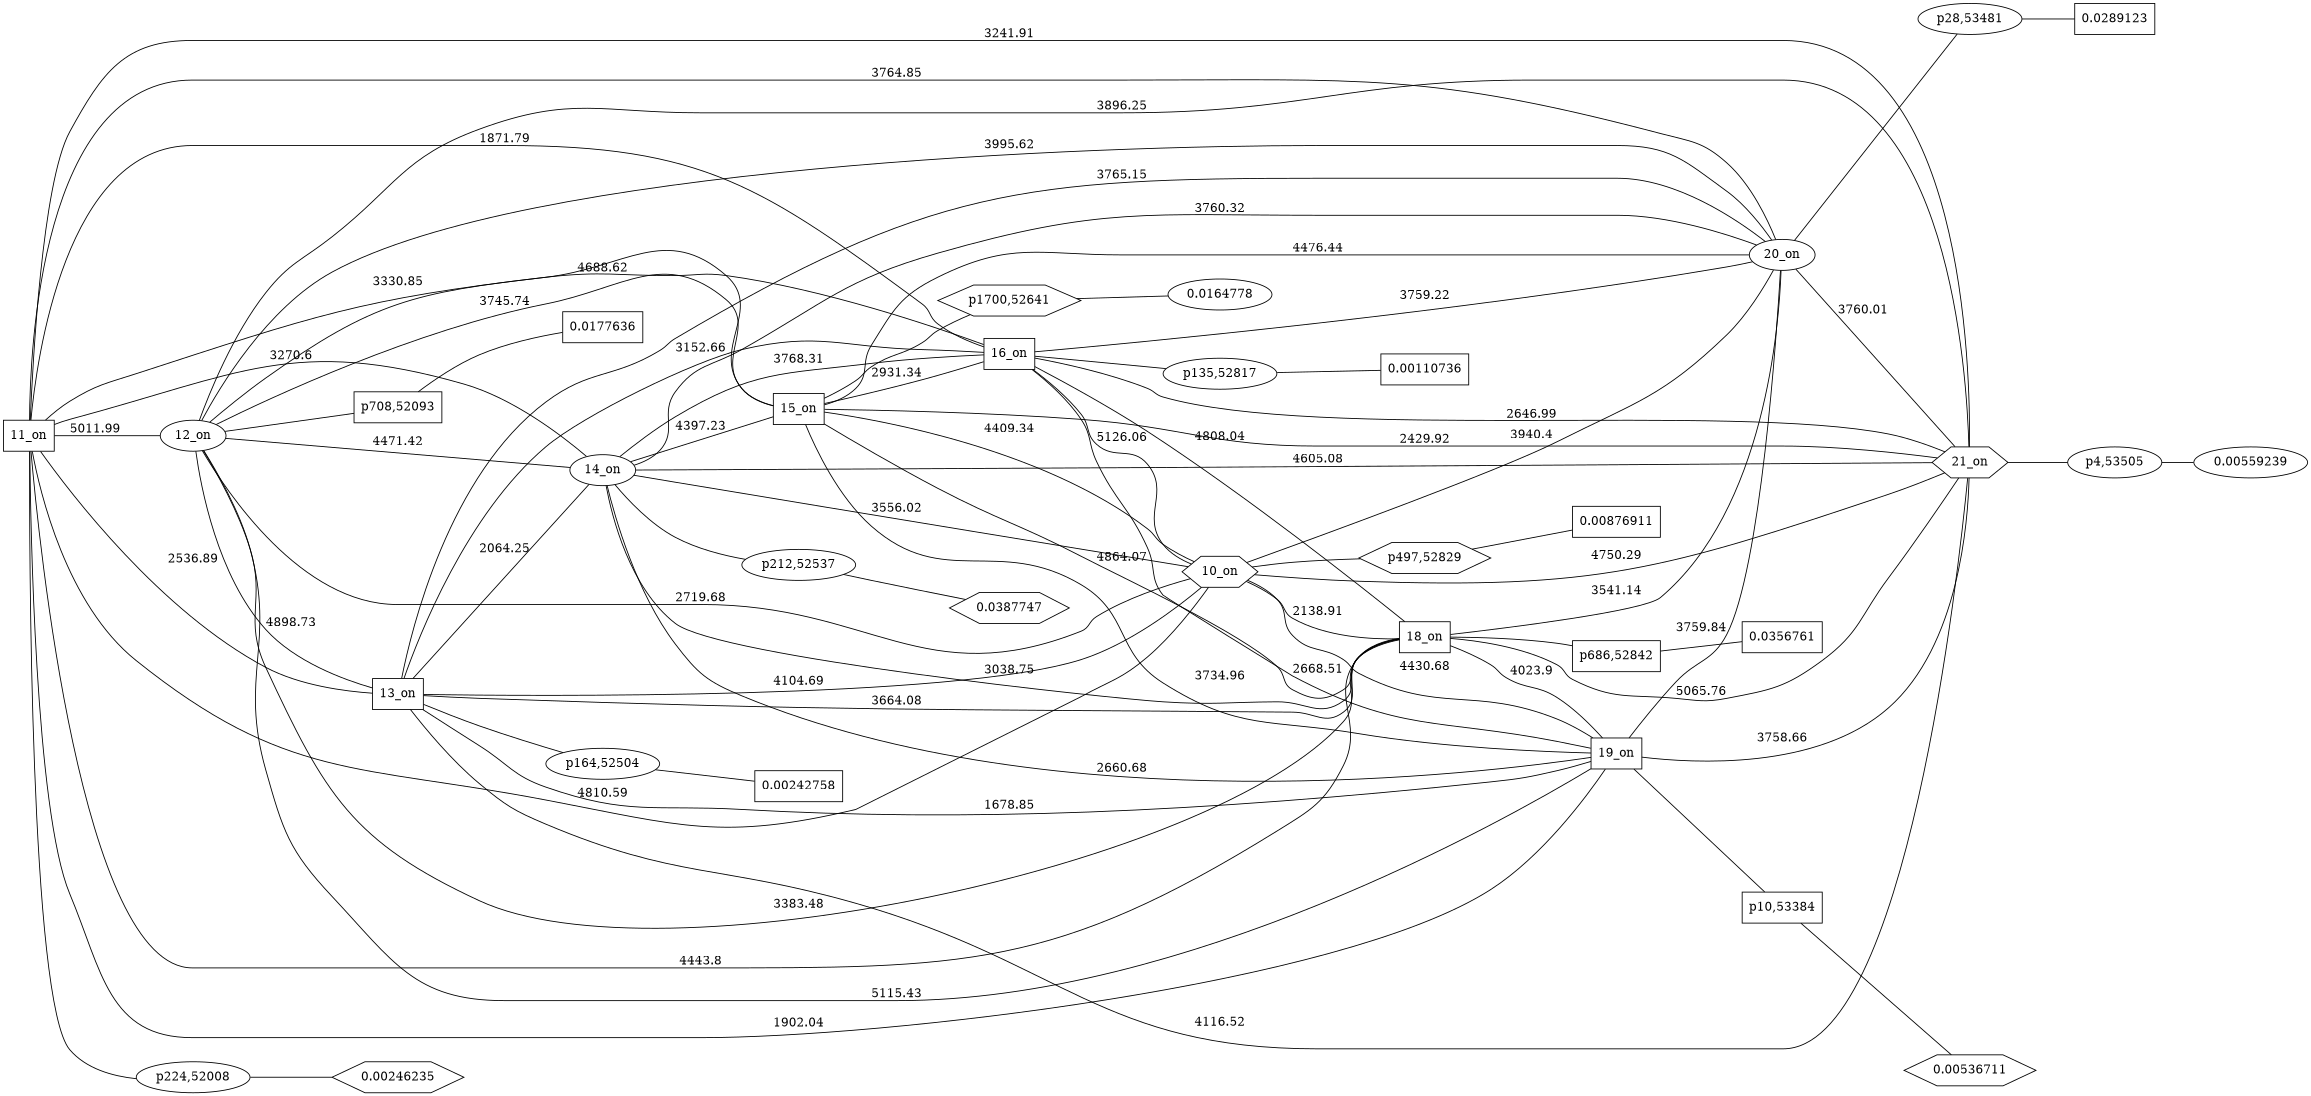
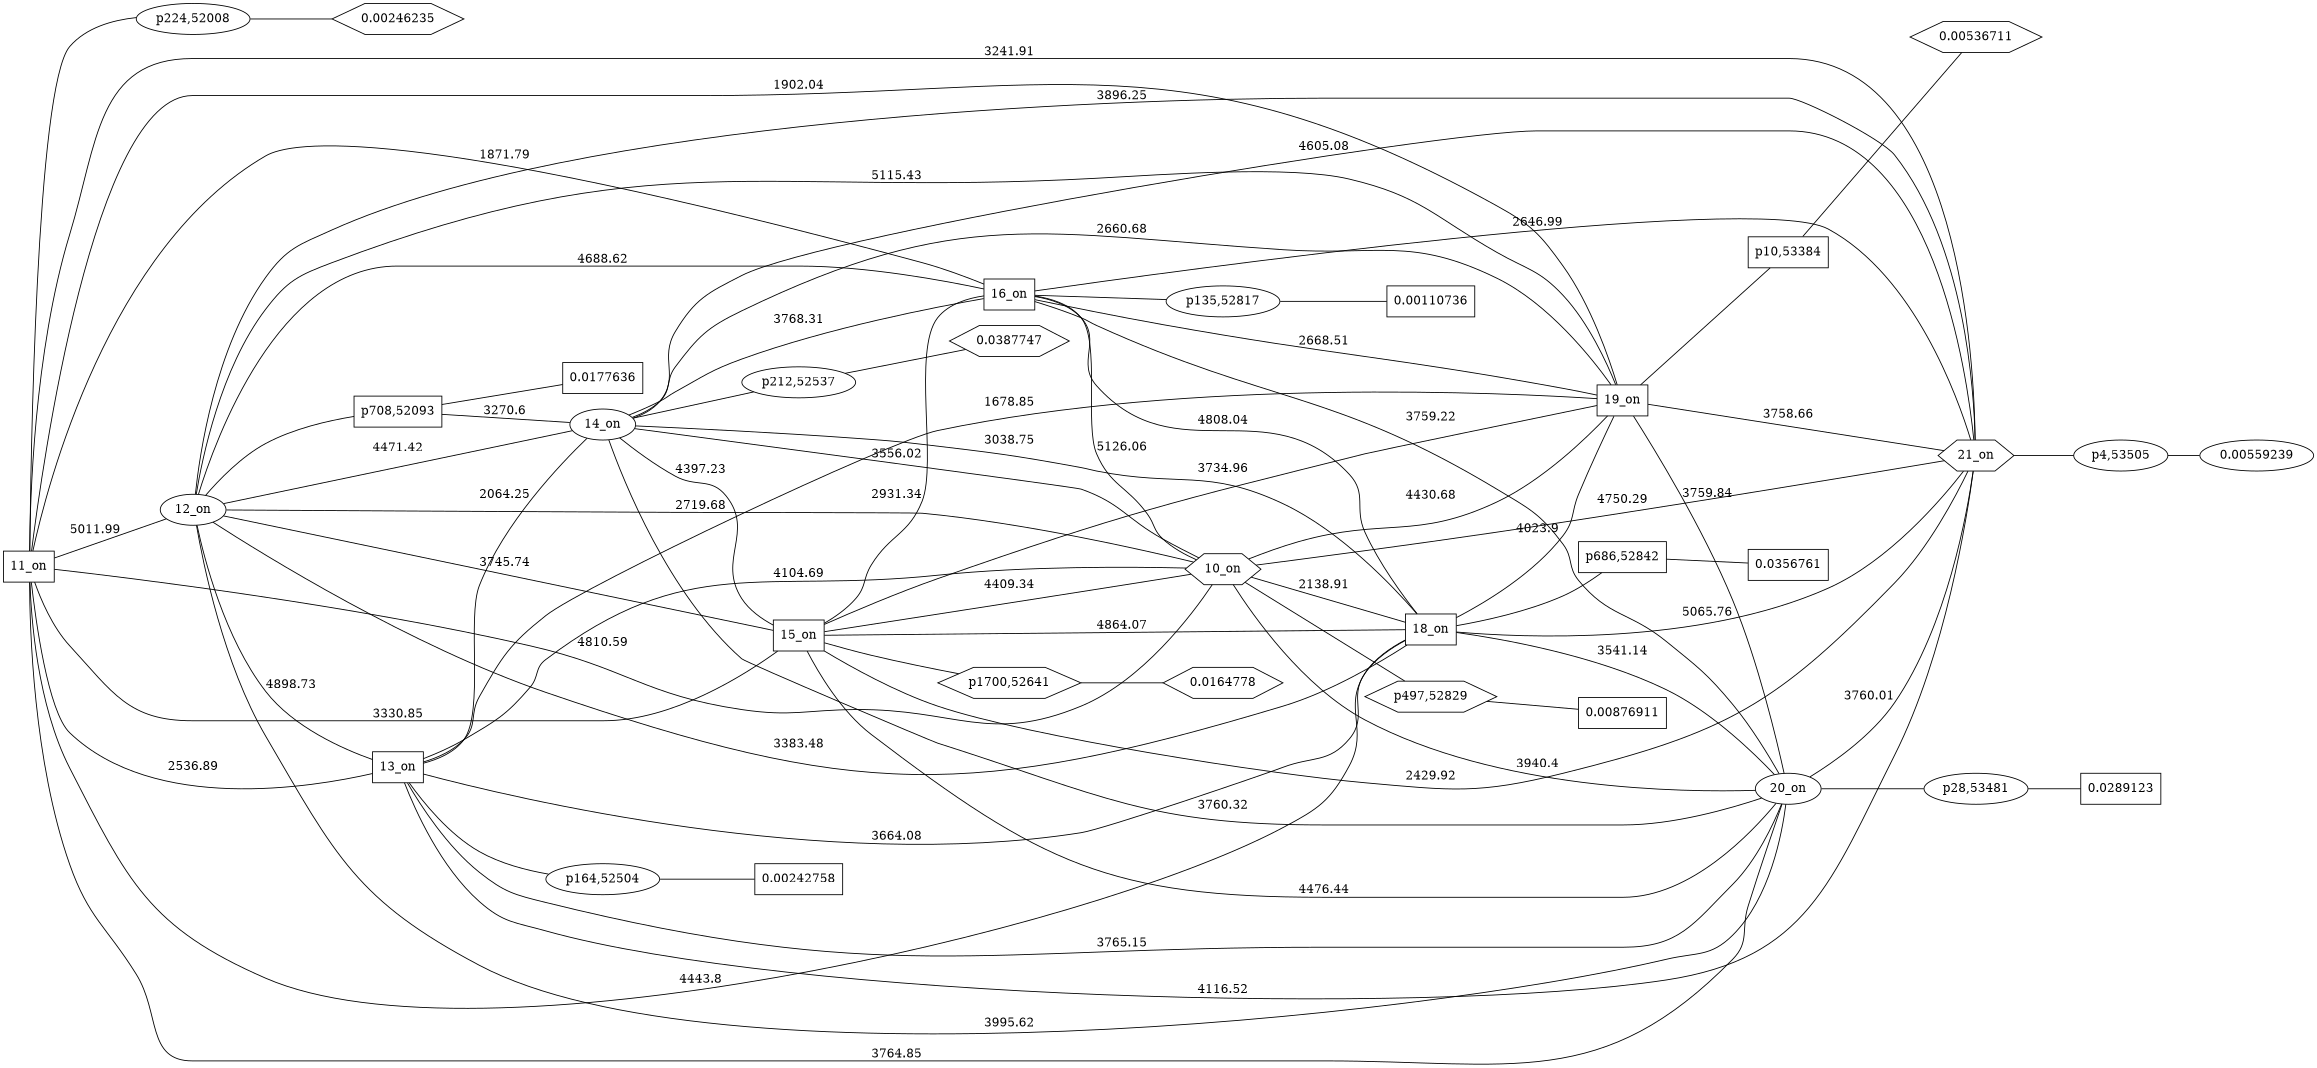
node "0.0164778": shape ellipse -> hexagon
edge "11_on" -- "14_on": now "p708,52093" -- "14_on"
edge "16_on" -- "13_on": removed, label "3152.66"
